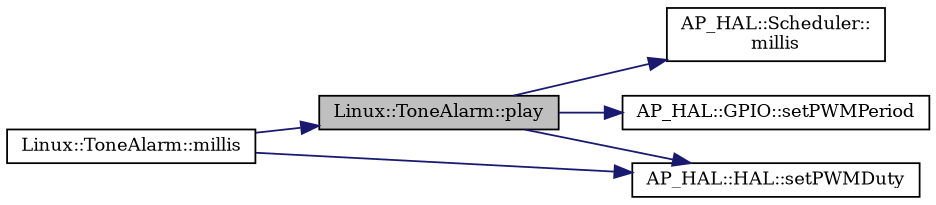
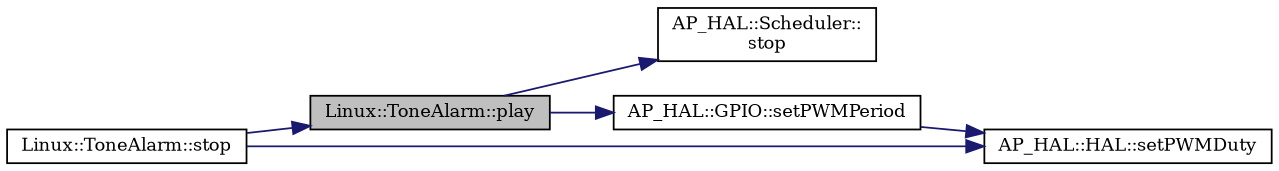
node "AP_HAL::Scheduler:: millis": label "AP_HAL::Scheduler:: millis" -> "AP_HAL::Scheduler:: stop"
edge "Linux::ToneAlarm::play" -> "AP_HAL::HAL::setPWMDuty": now "AP_HAL::GPIO::setPWMPeriod" -> "AP_HAL::HAL::setPWMDuty"
node "Linux::ToneAlarm::millis": label "Linux::ToneAlarm::millis" -> "Linux::ToneAlarm::stop"
